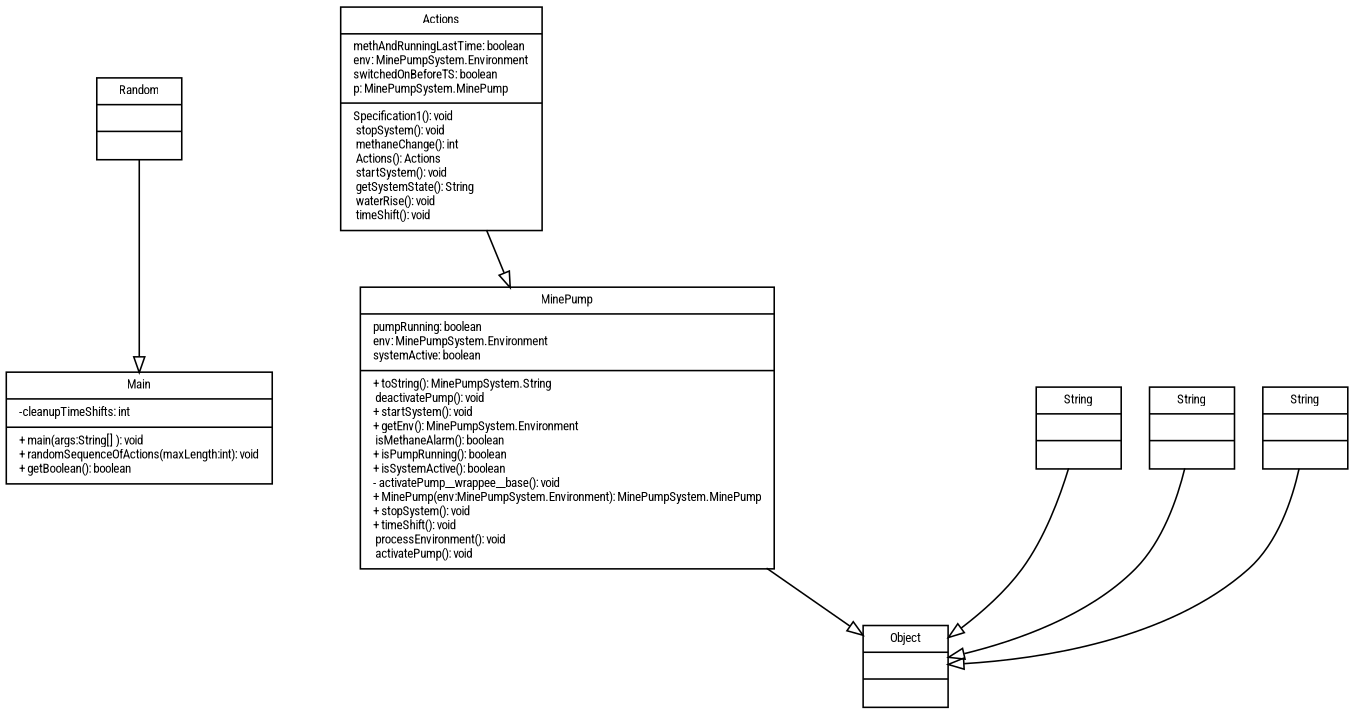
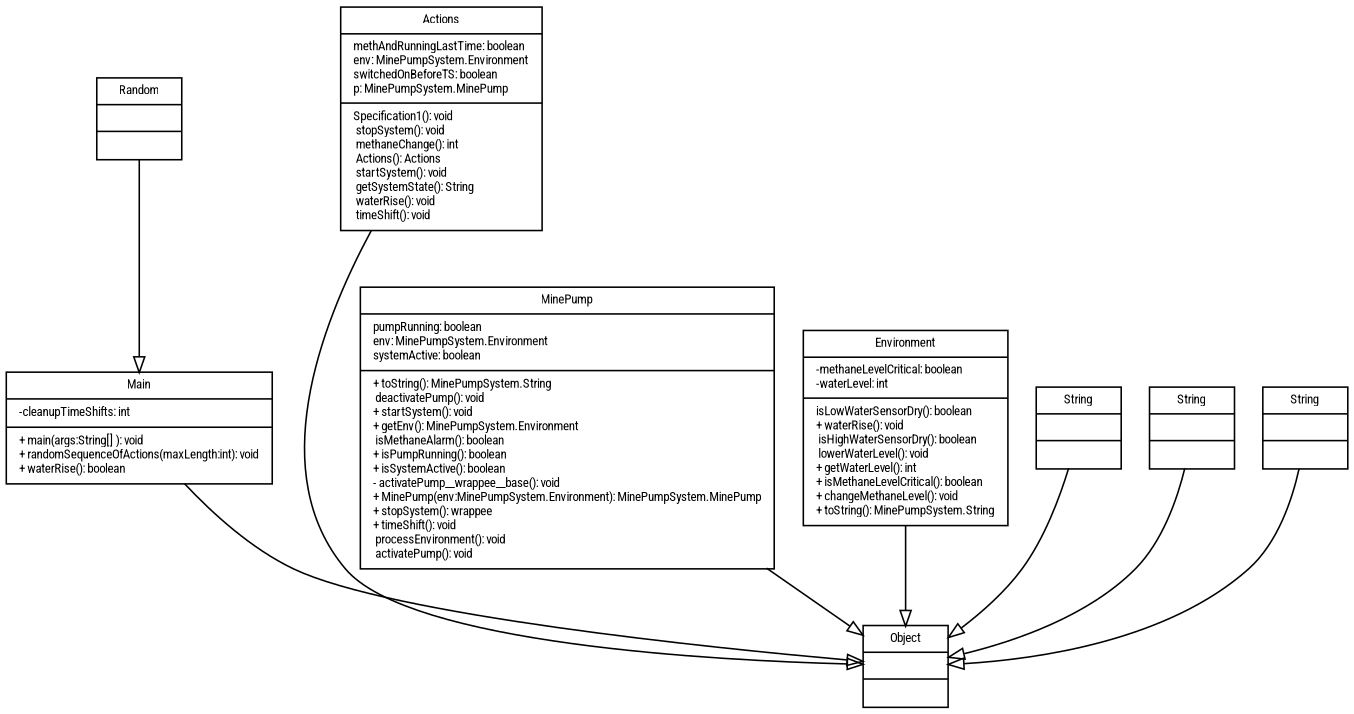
edge "Actions" -> "MinePump": now "Actions" -> "Object"
node "Environment": added
node "Main": text "+ getBoolean(): boolean" -> "+ waterRise(): boolean"
node "MinePump": text "+ stopSystem(): void" -> "+ stopSystem(): wrappee"
edge "Main" -> "Object": added
